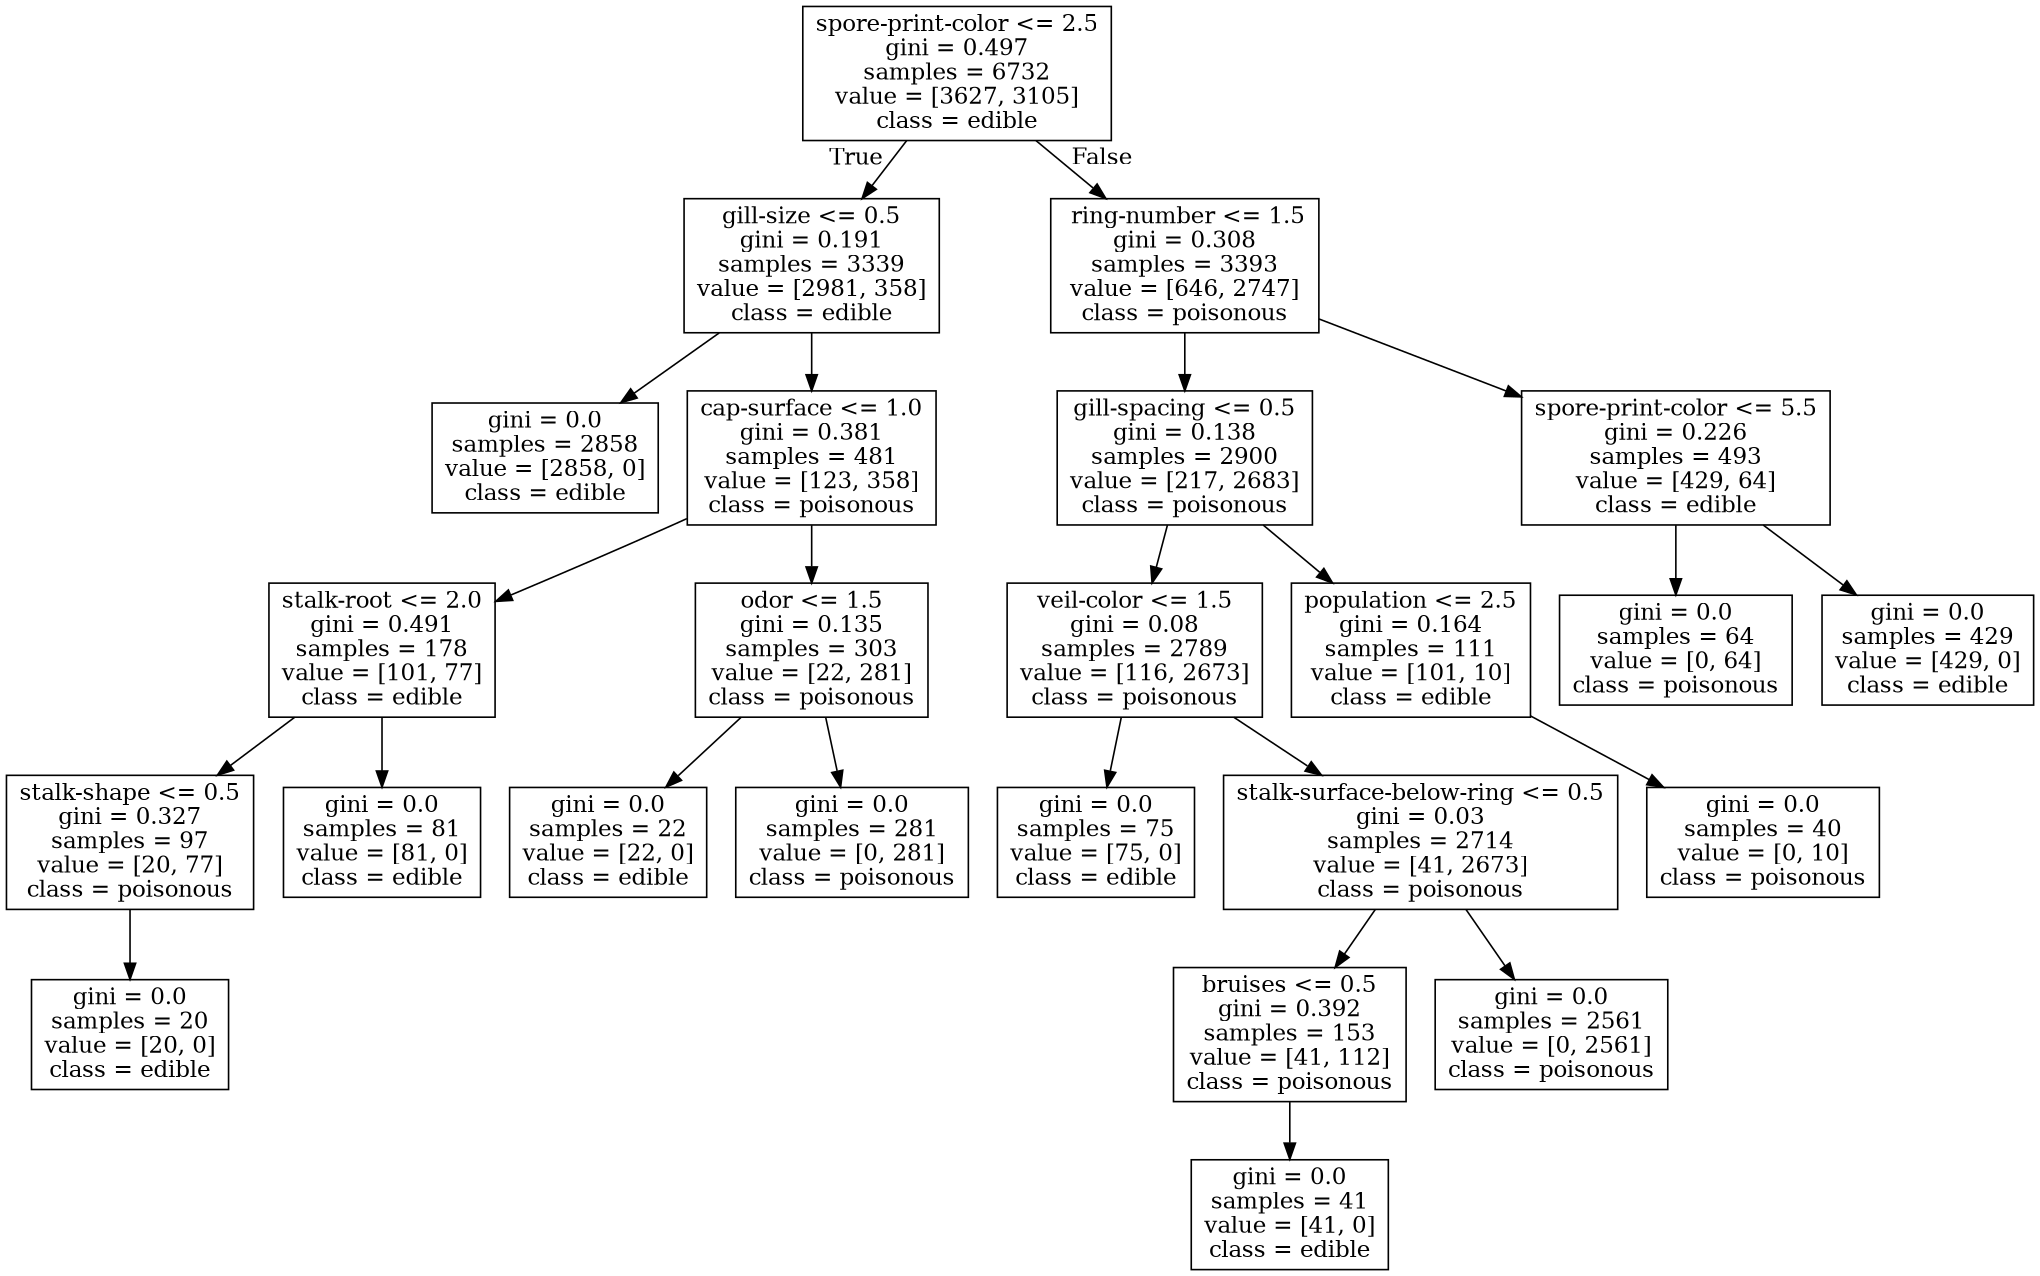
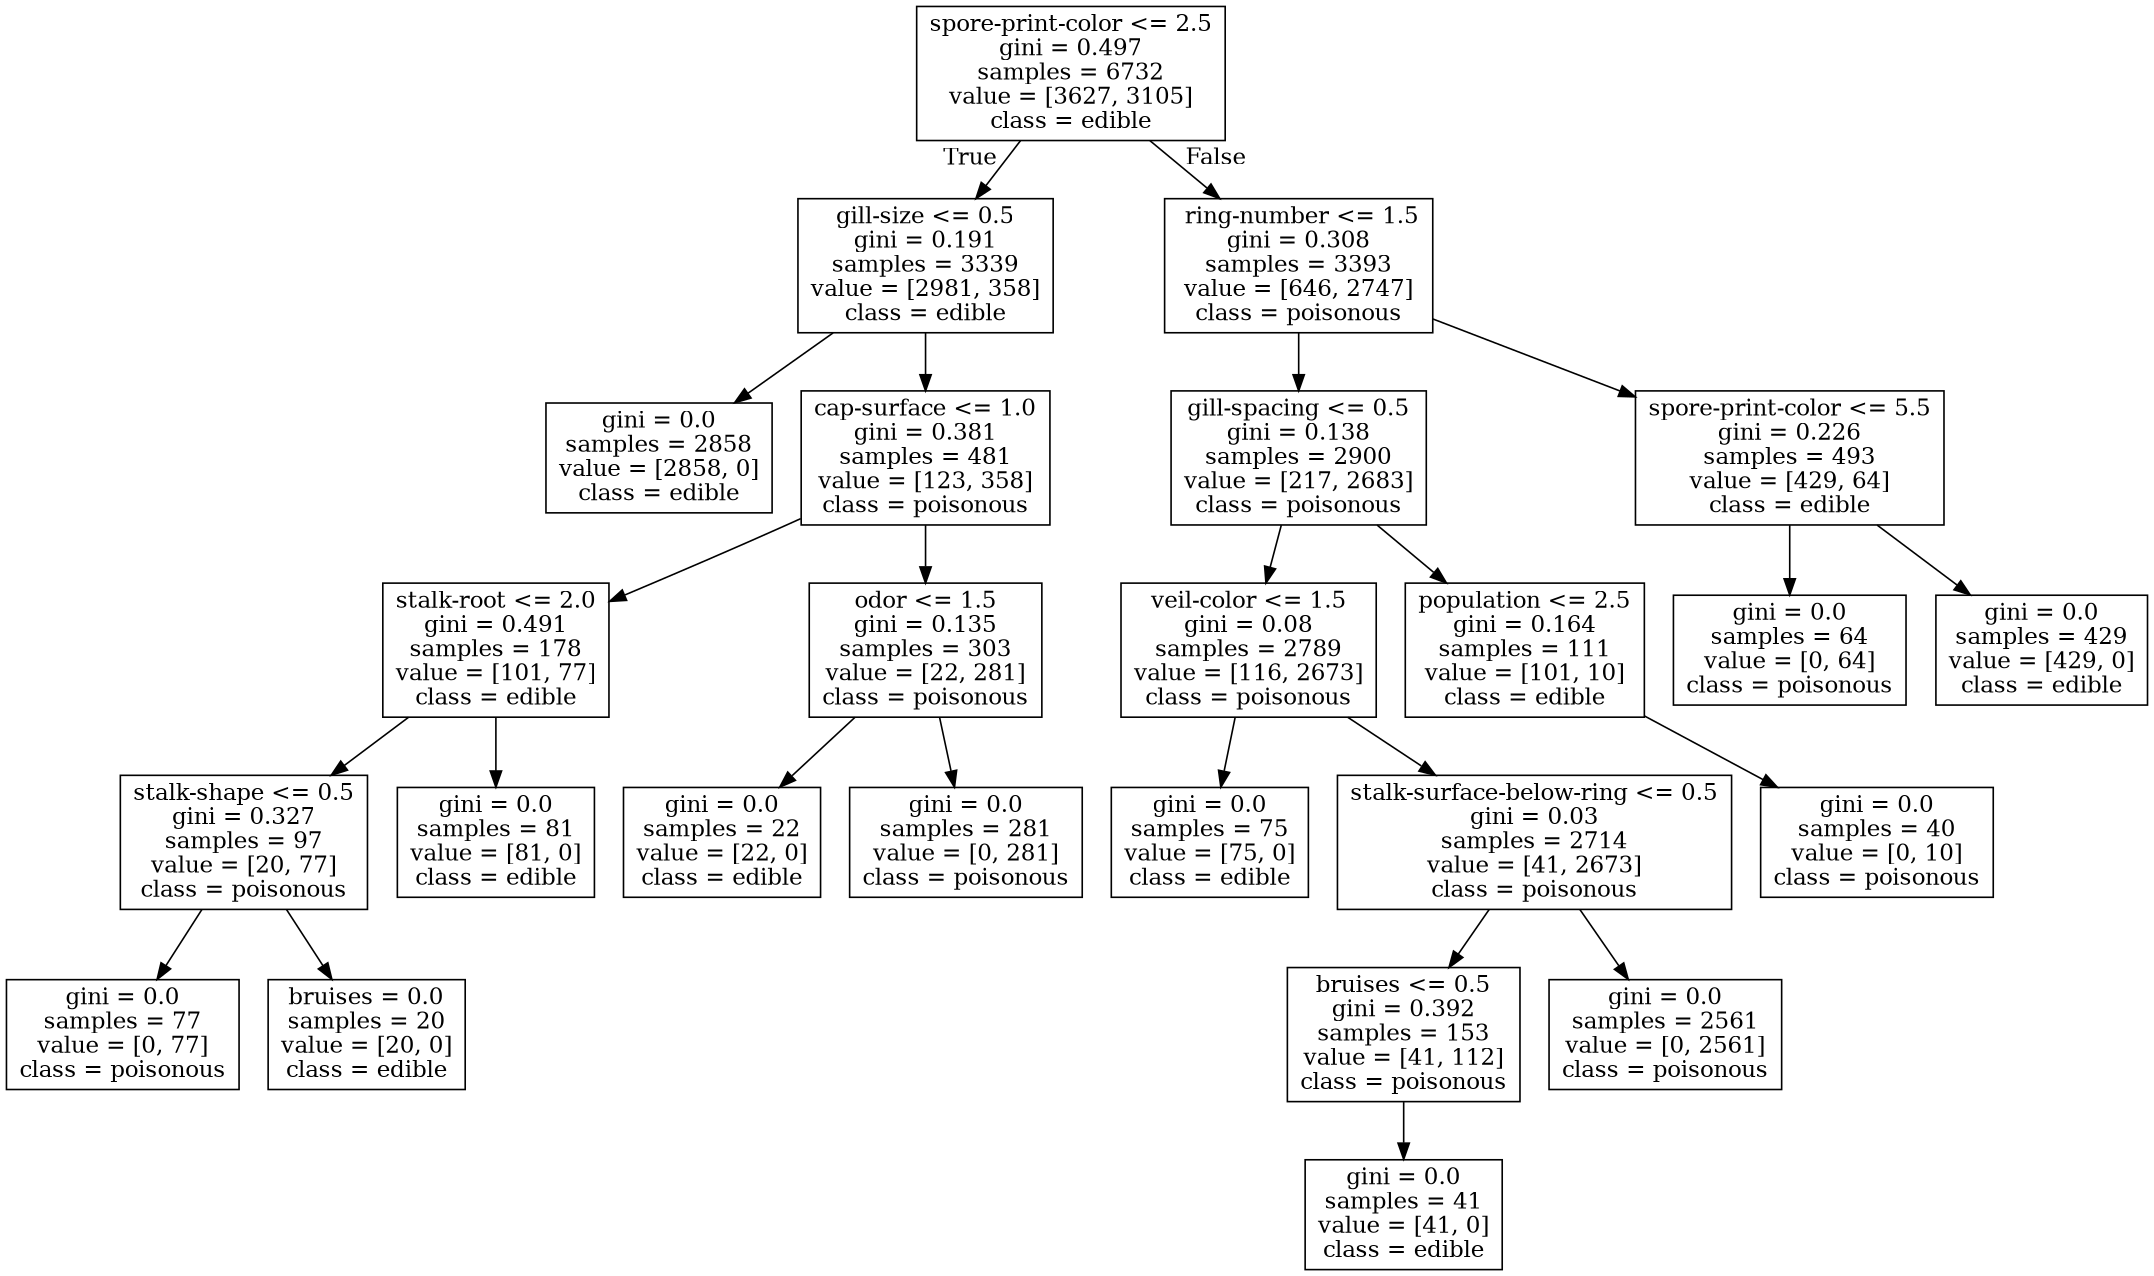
node "gini = 0.0 samples = 77 value = [0, 77] class = poisonous": added
node "gini = 0.0 samples = 20 value = [20, 0] class = edible": label "gini = 0.0 samples = 20 value = [20, 0] class = edible" -> "bruises = 0.0 samples = 20 value = [20, 0] class = edible"
